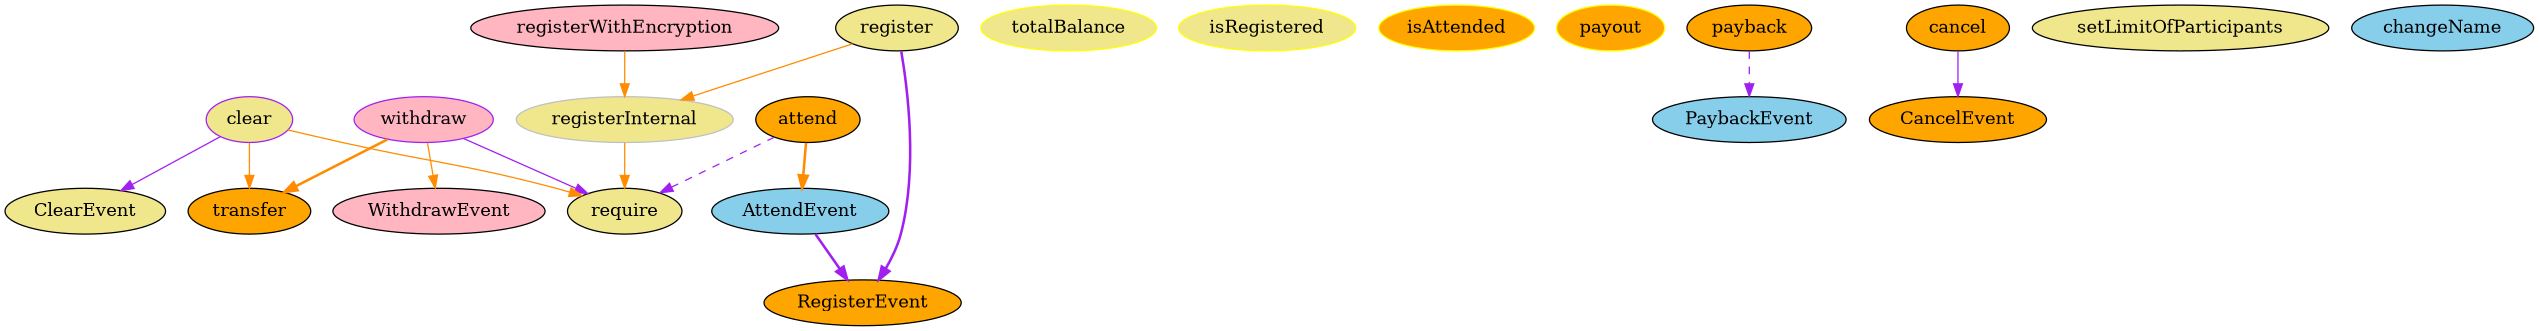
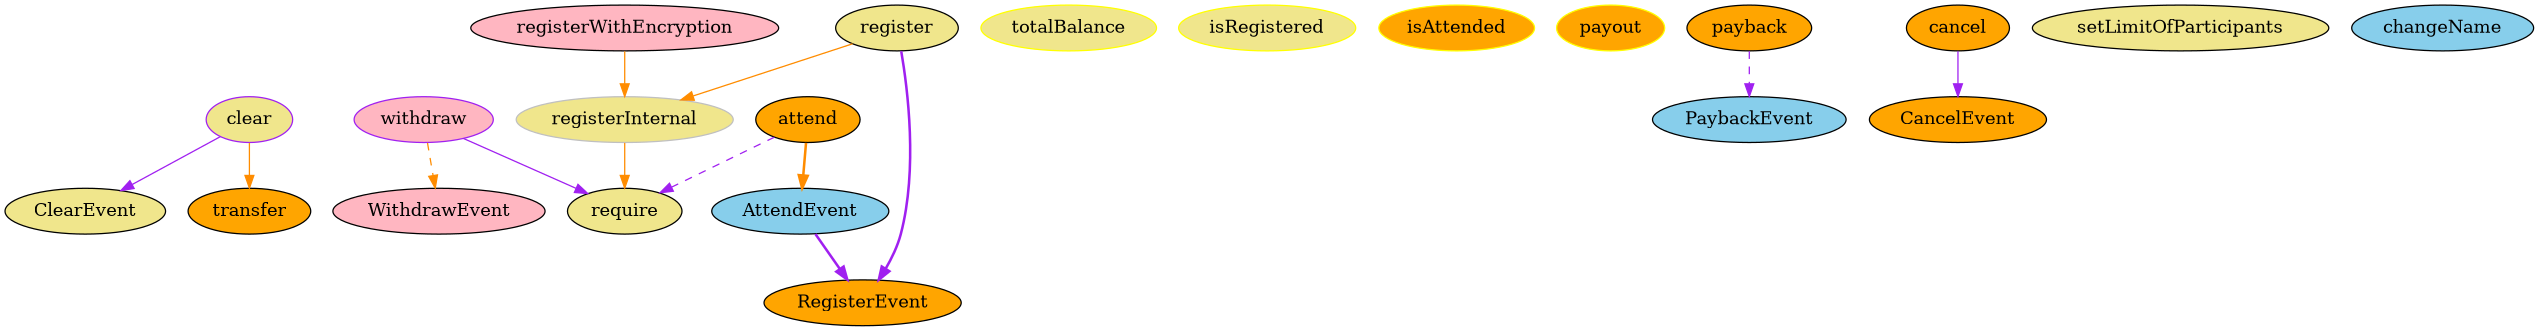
edge "withdraw" -> "WithdrawEvent": style solid -> dashed
edge "clear" -> "require": removed
edge "withdraw" -> "transfer": removed
